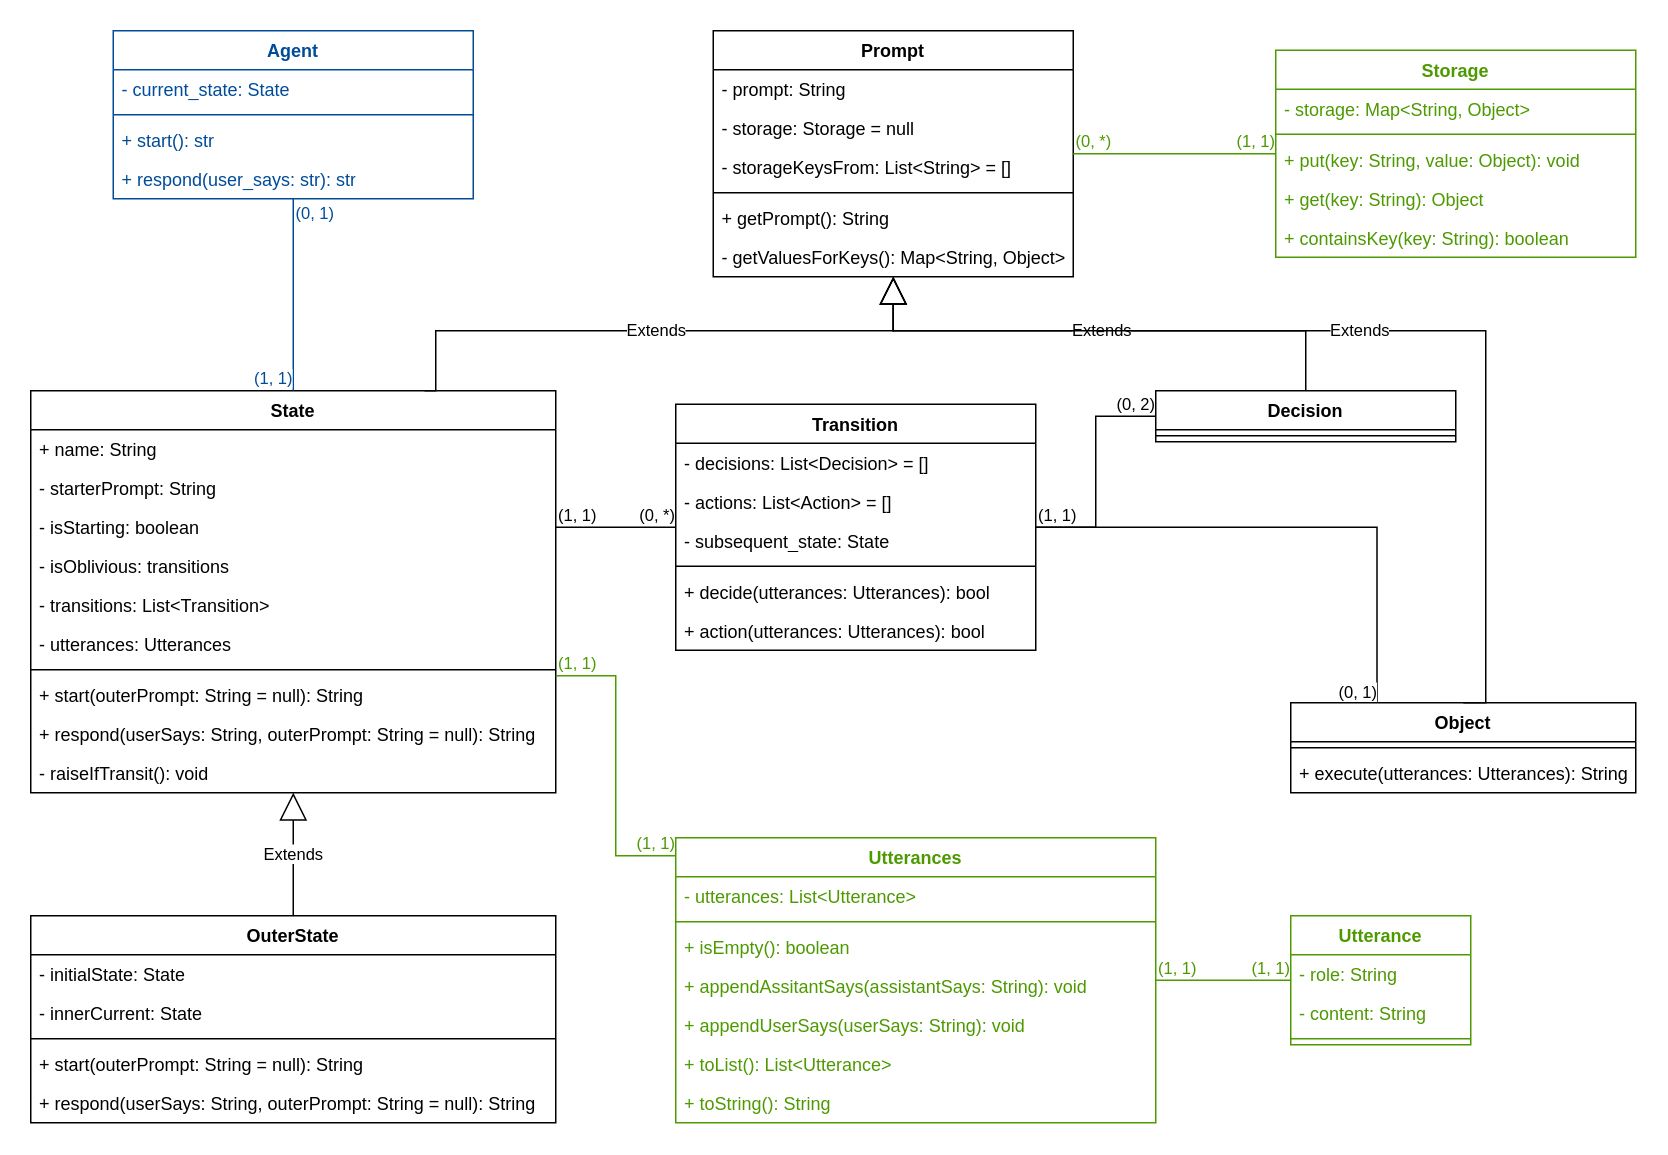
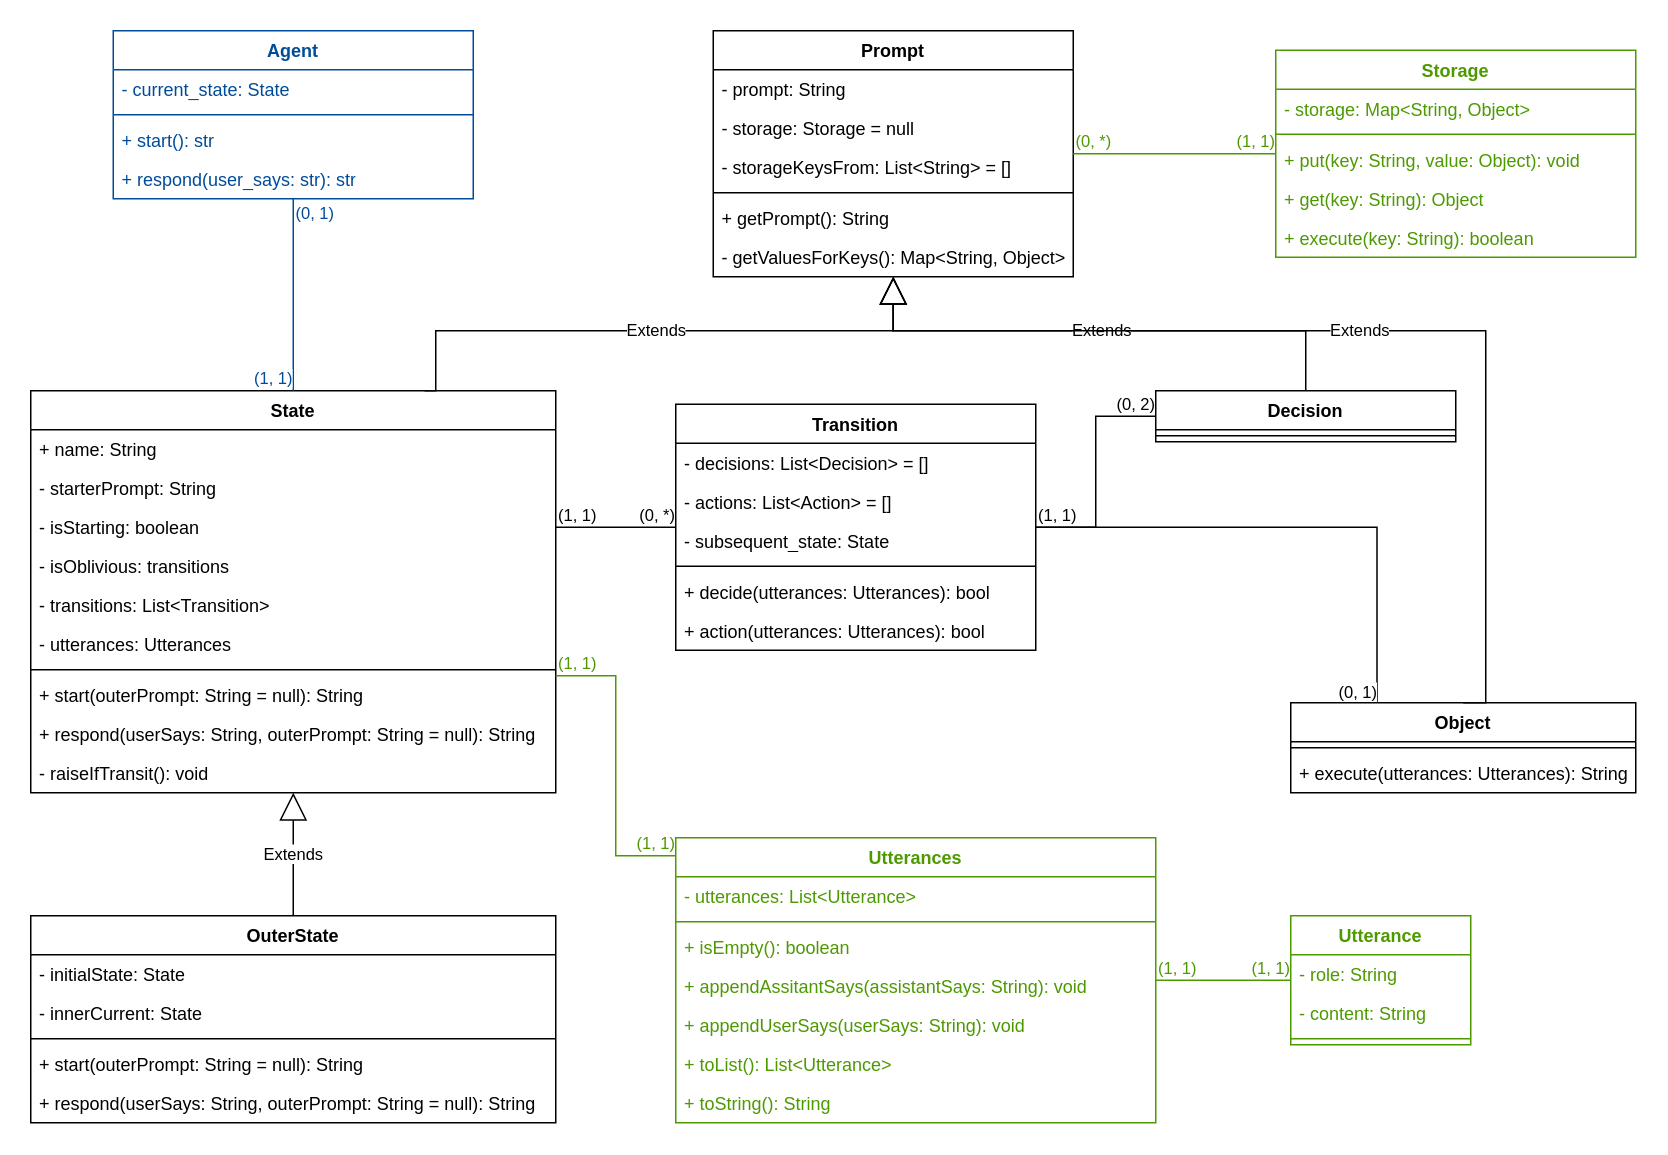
node "+ containsKey(key: String): boolean": label "+ containsKey(key: String): boolean" -> "+ execute(key: String): boolean"
